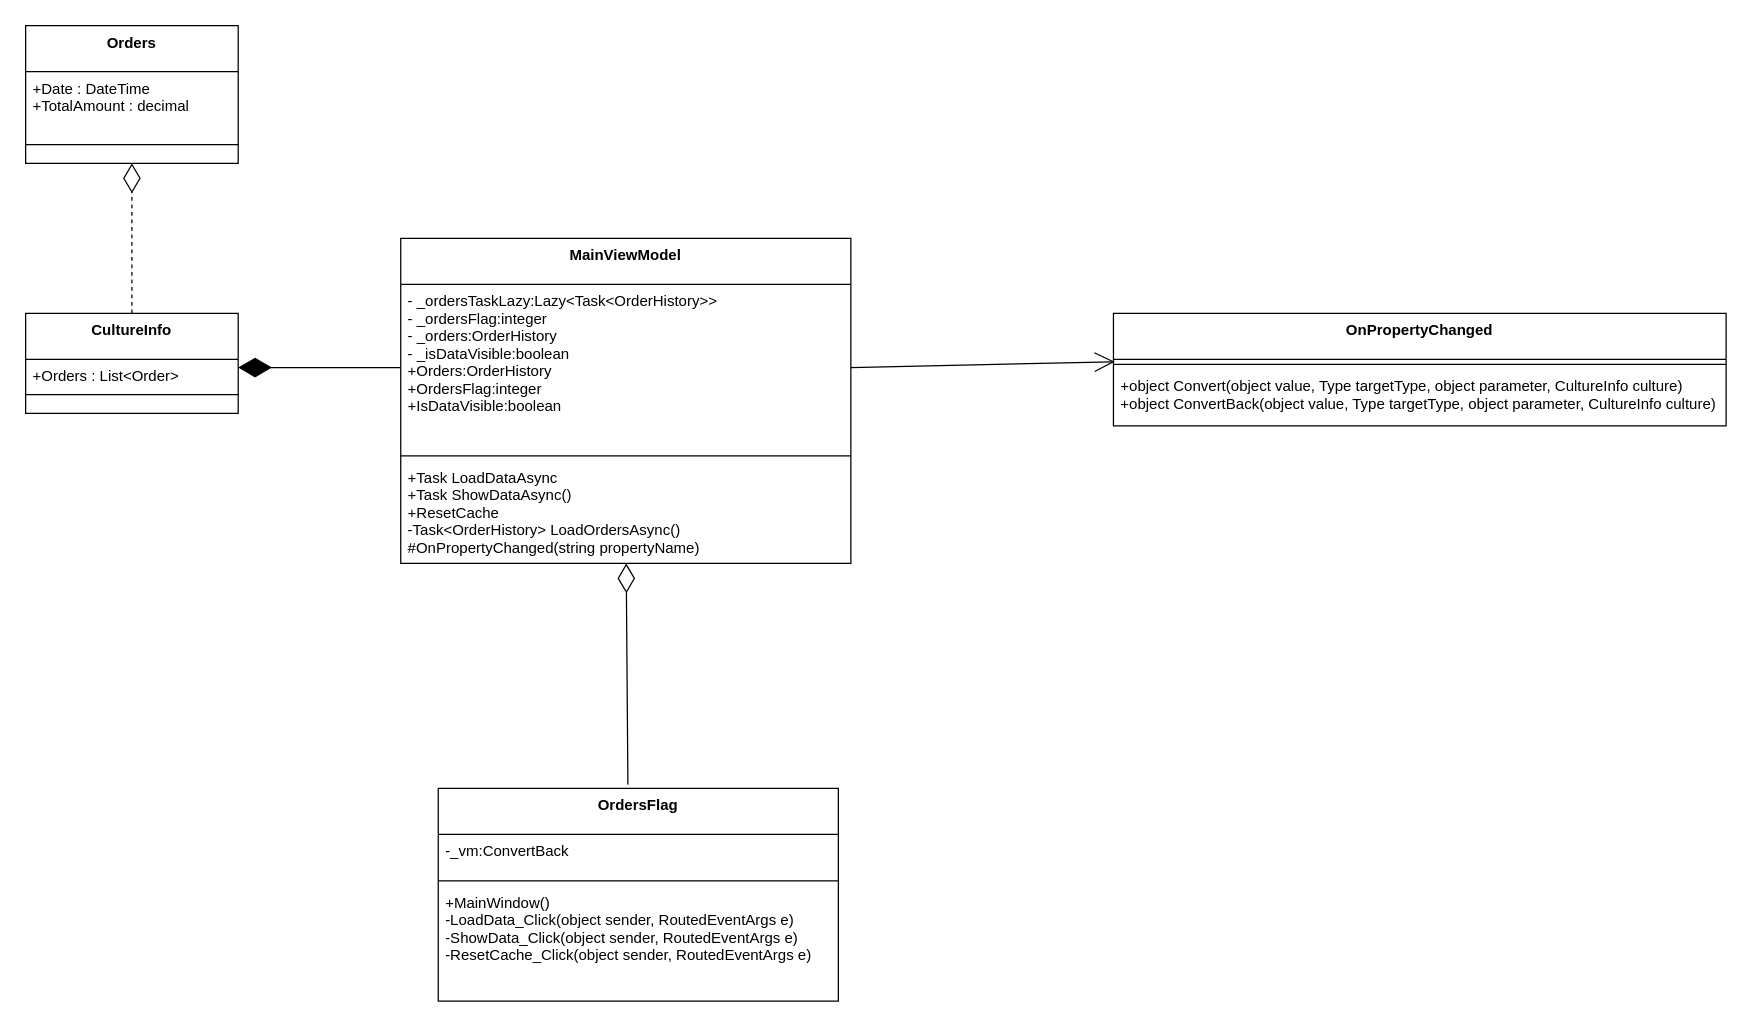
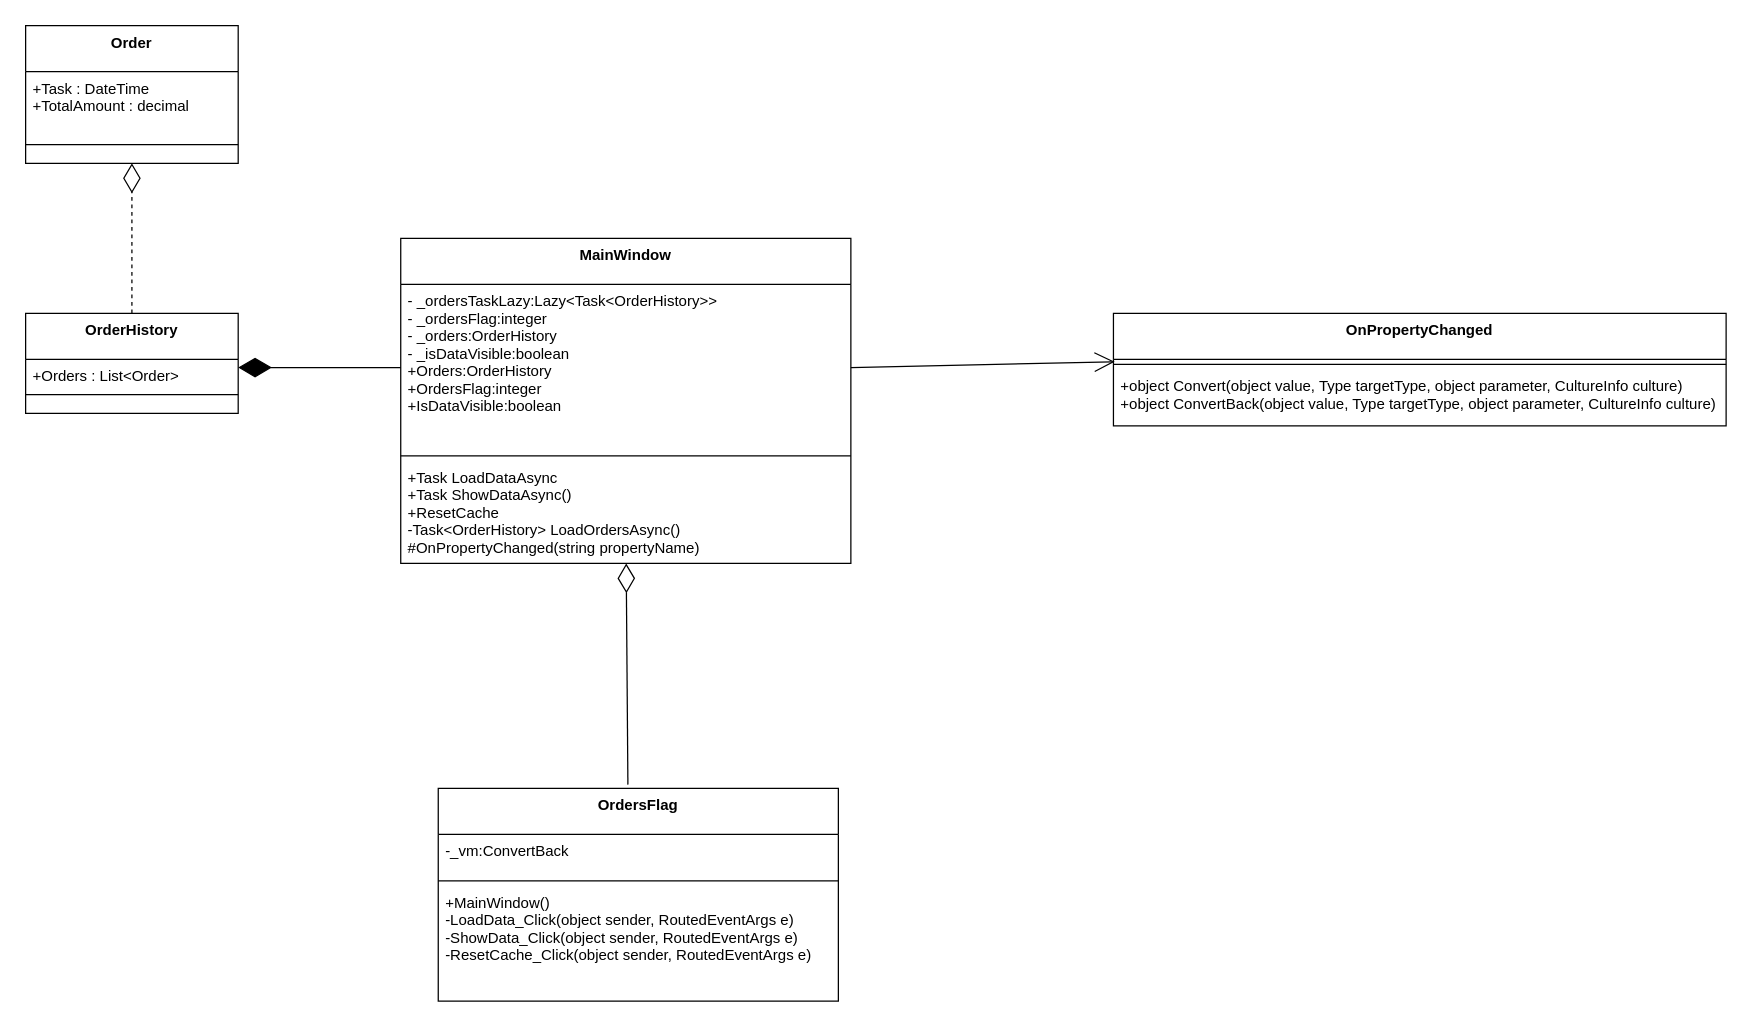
node "Orders": label "Orders" -> "Order"
node "+Date : DateTime +TotalAmount : decimal": label "+Date : DateTime +TotalAmount : decimal" -> "+Task : DateTime +TotalAmount : decimal"
node "MainViewModel": label "MainViewModel" -> "MainWindow"
node "CultureInfo": label "CultureInfo" -> "OrderHistory"
